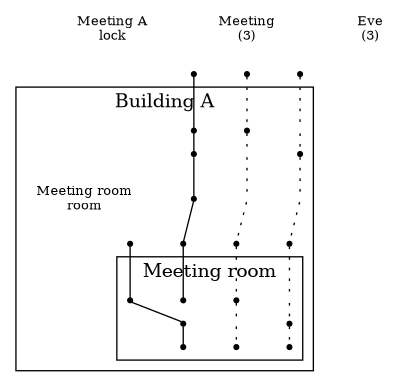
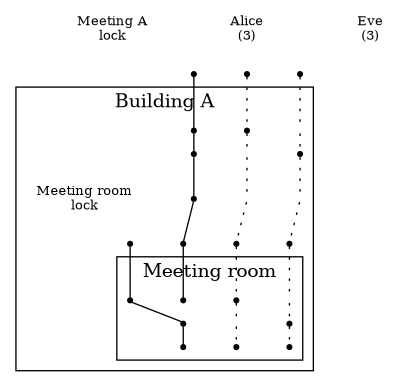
node "Meeting (3)": label "Meeting (3)" -> "Alice (3)"
node "Meeting room room": label "Meeting room room" -> "Meeting room lock"
